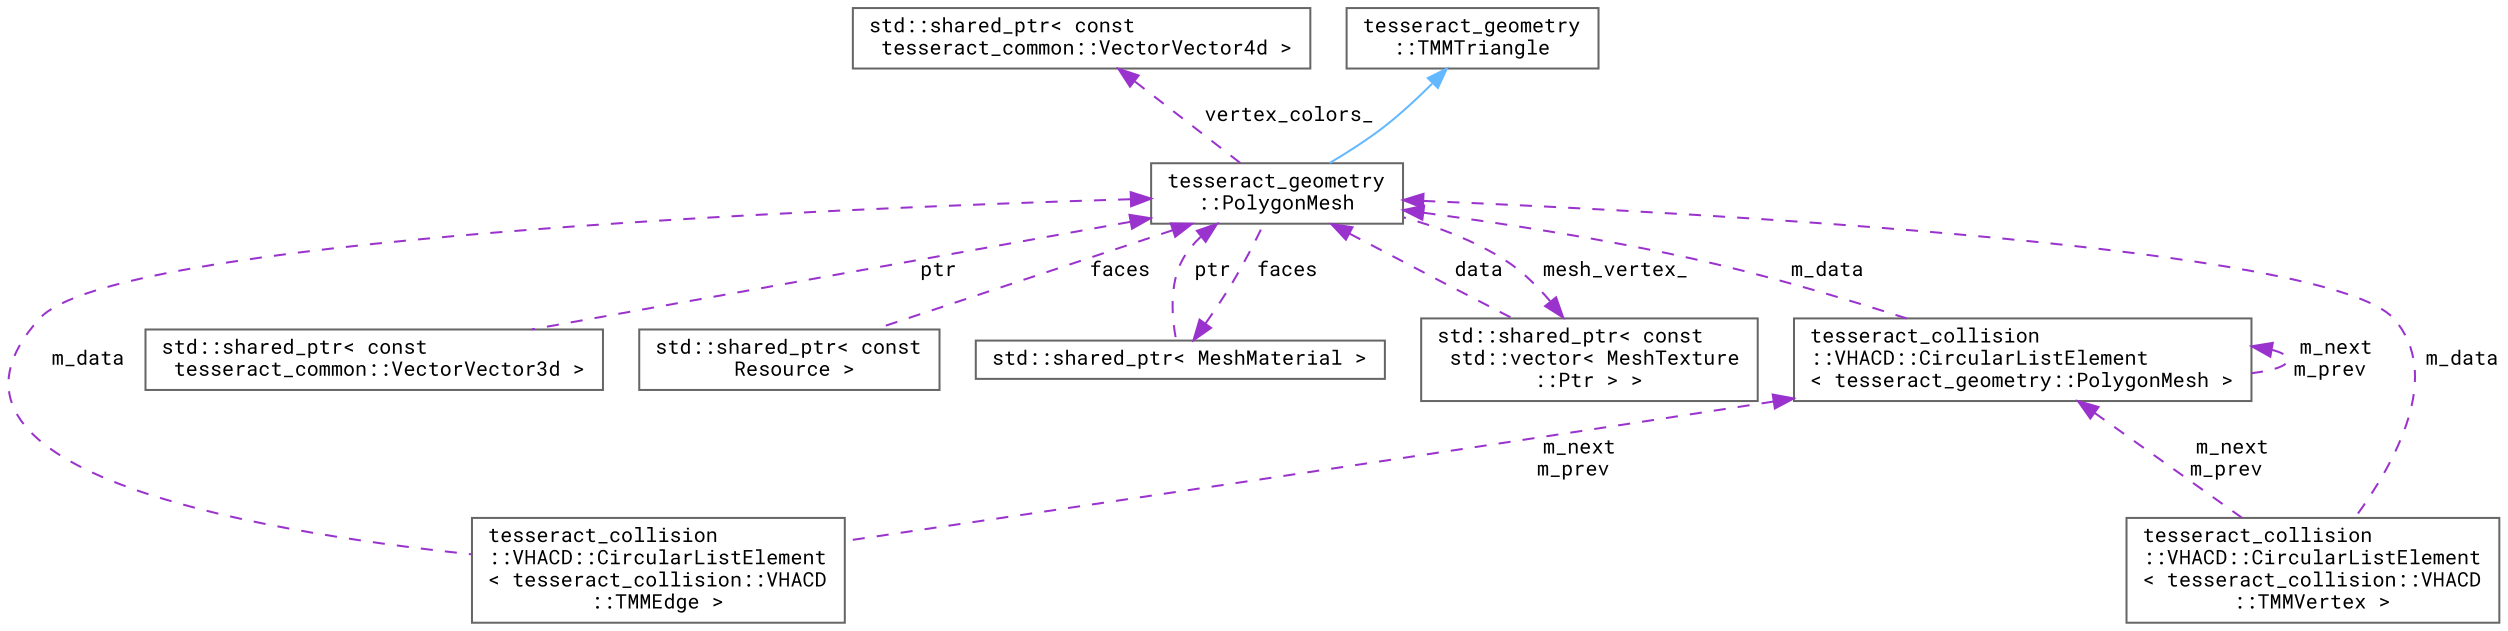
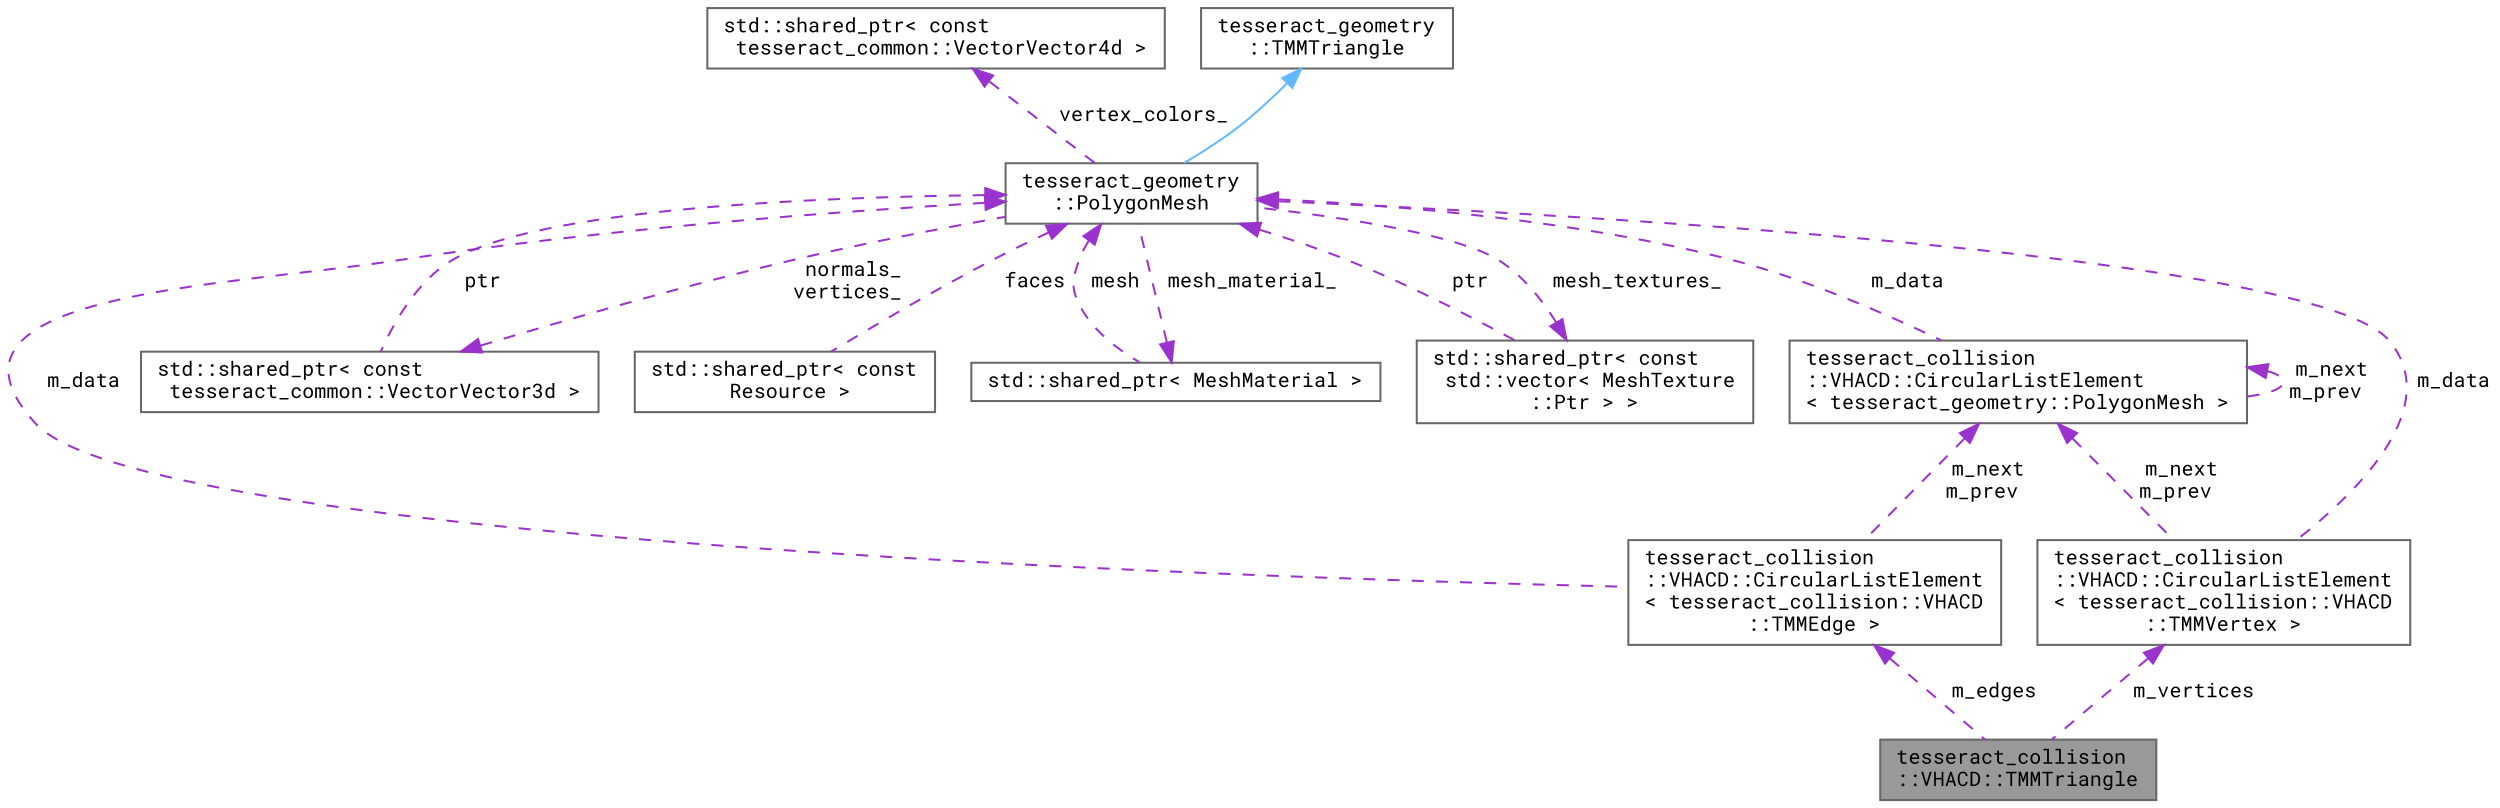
edge "std::shared_ptr< MeshMaterial >" -> "tesseract_geometry ::PolygonMesh": label " ptr" -> " mesh"
edge "tesseract_geometry ::PolygonMesh" -> "std::shared_ptr< MeshMaterial >": label " faces" -> " mesh_material_"
edge "std::shared_ptr< const std::vector< MeshTexture ::Ptr > >" -> "tesseract_geometry ::PolygonMesh": label " data" -> " ptr"
edge "tesseract_geometry ::PolygonMesh" -> "std::shared_ptr< const std::vector< MeshTexture ::Ptr > >": label " mesh_vertex_" -> " mesh_textures_"
edge "tesseract_geometry ::PolygonMesh" -> "std::shared_ptr< const tesseract_common::VectorVector3d >": added, label "normals_ vertices_"
node "tesseract_collision ::VHACD::TMMTriangle": added
